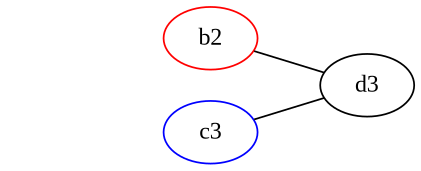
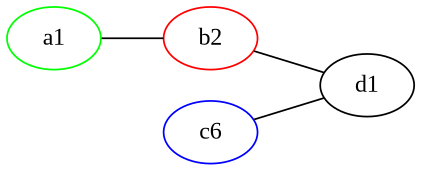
node "a1": added
node "d3": label "d3" -> "d1"
node "c3": label "c3" -> "c6"
